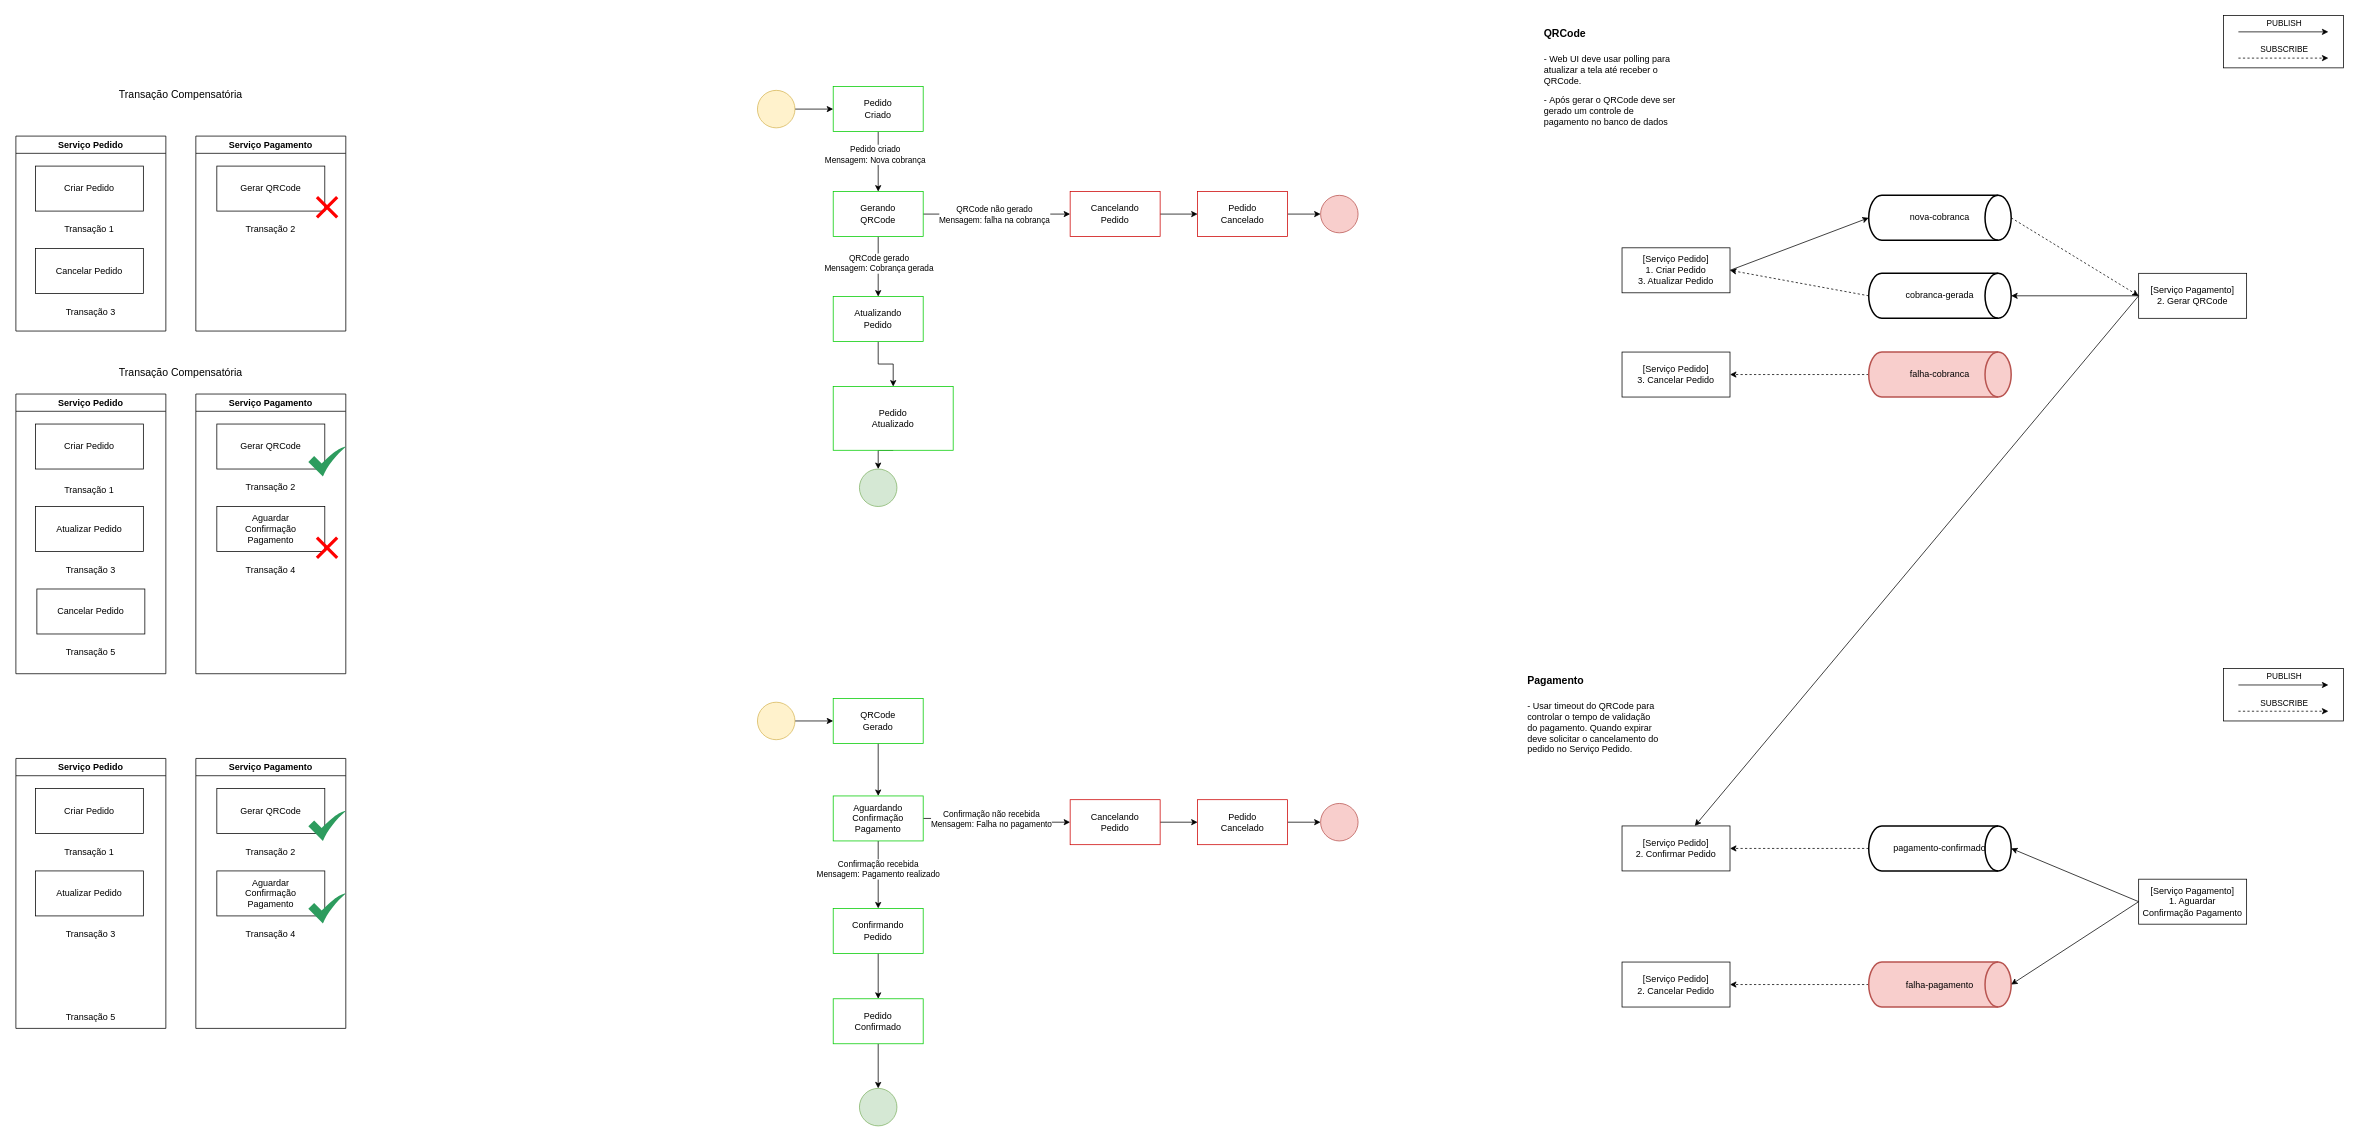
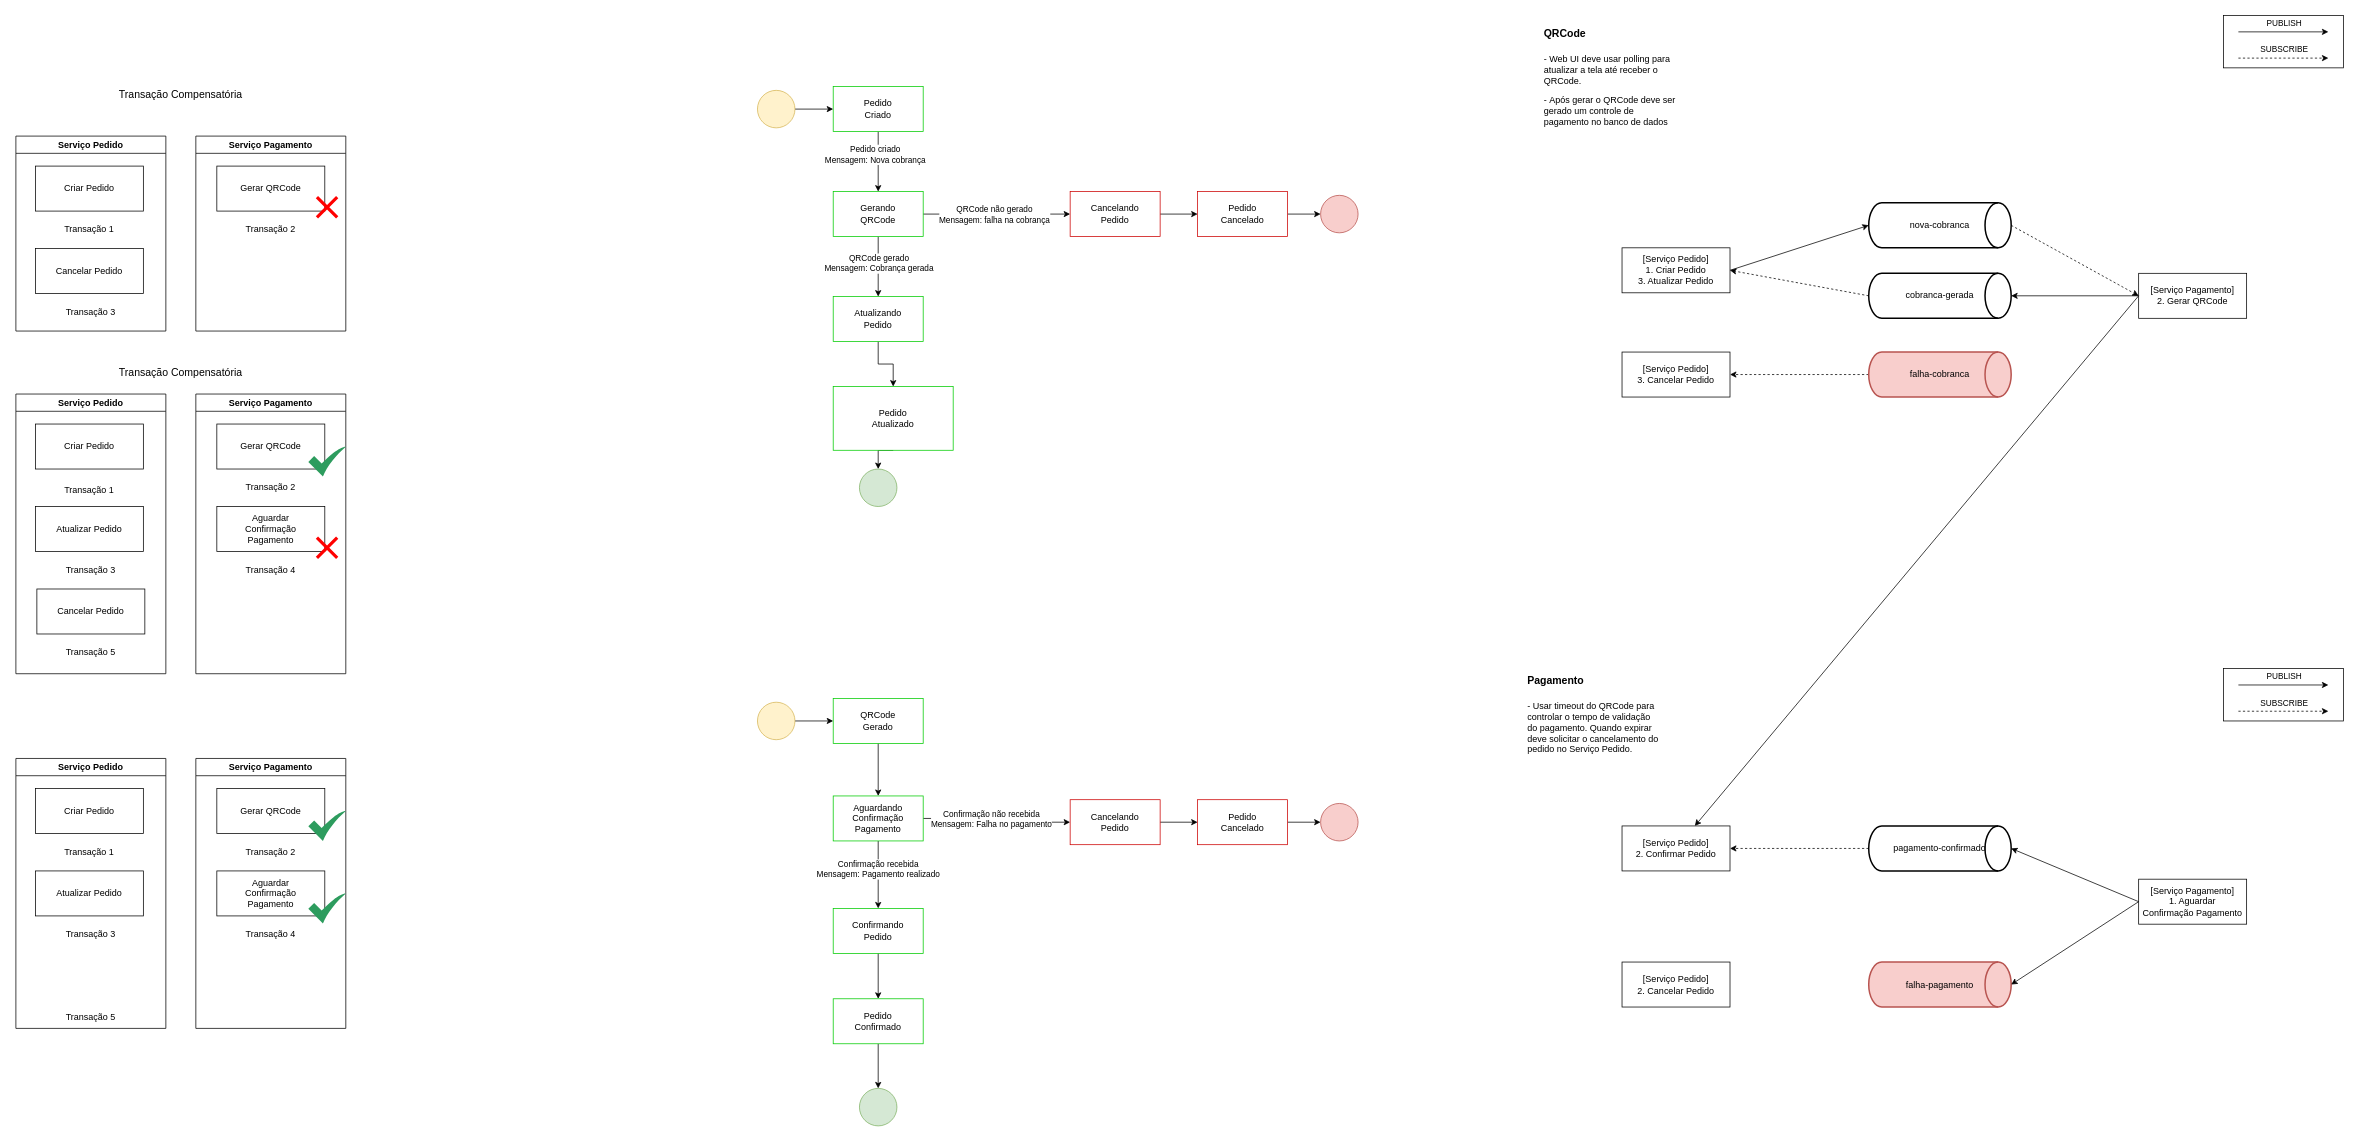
node "nova-cobranca": moved (1940, 218) -> (1940, 225)
edge "falha-pagamento" -> "[Serviço Pedido] 2. Cancelar Pedido": removed
